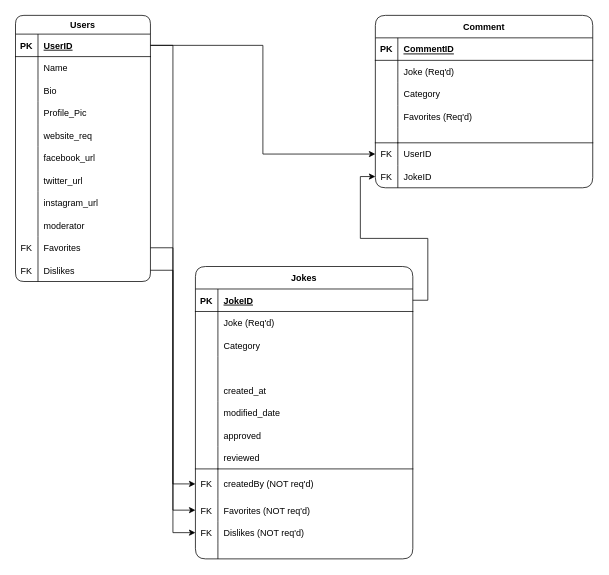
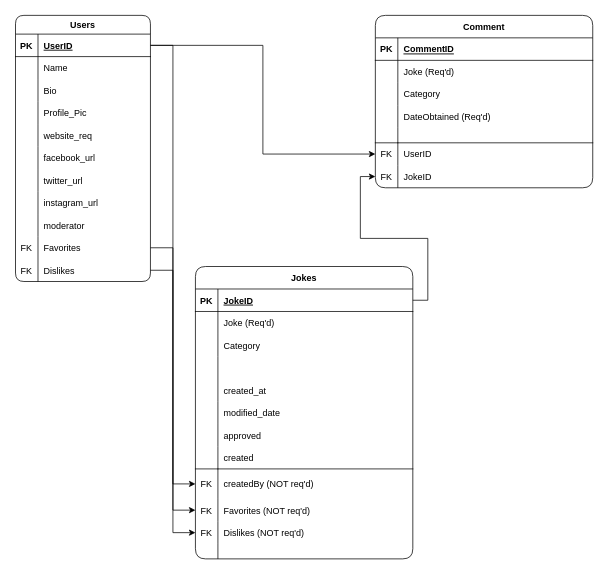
node "Favorites (Req'd)": label "Favorites (Req'd)" -> "DateObtained (Req'd)"
node "reviewed": label "reviewed" -> "created"
